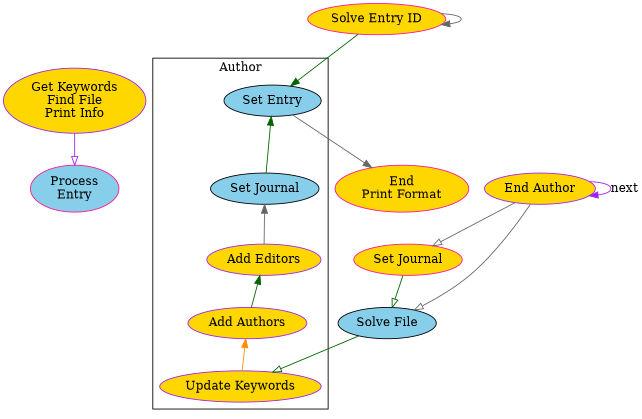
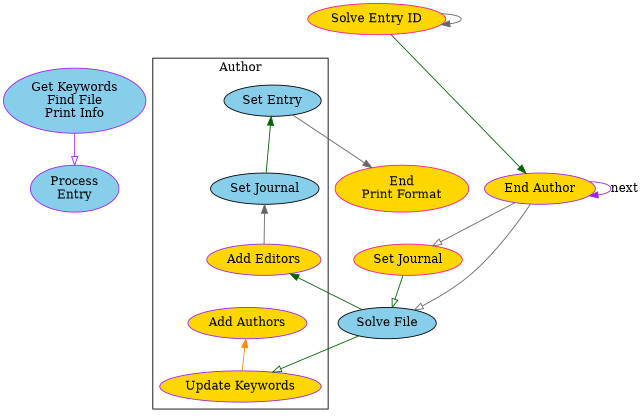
edge "Solve Entry ID" -> "Set Entry": now "Solve Entry ID" -> "End Author"
node "Get Keywords Find File Print Info": fillcolor gold -> skyblue
node "Process Entry": color deeppink -> purple
edge "Add Authors" -> "Add Editors": now "Solve File" -> "Add Editors"
